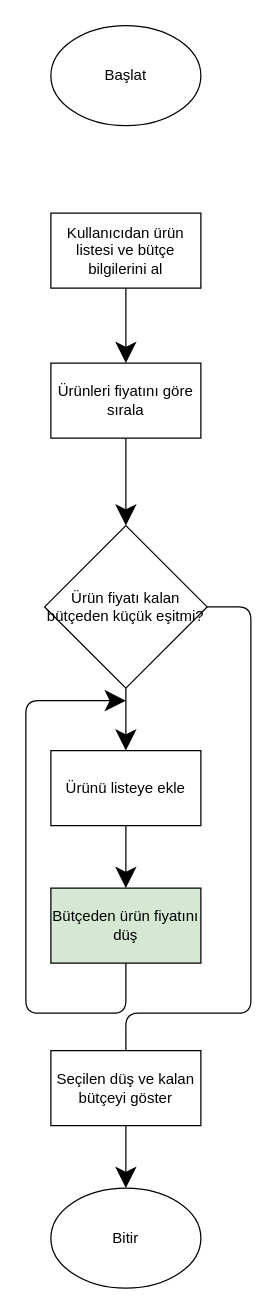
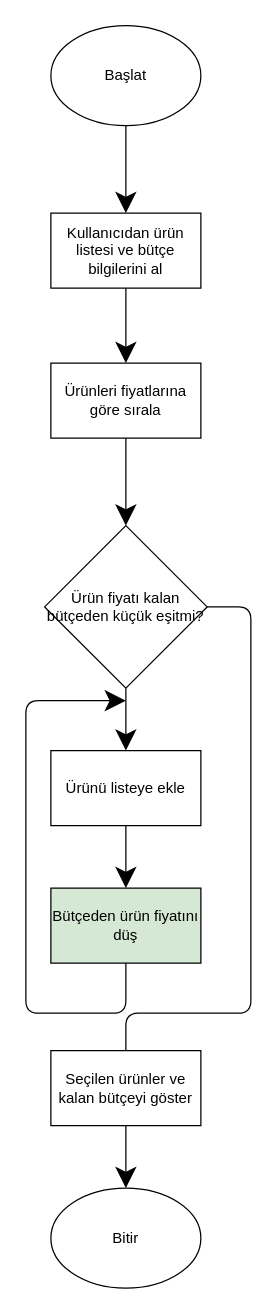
edge "Başlat" -> "Kullanıcıdan ürün listesi ve bütçe bilgilerini al": added
node "Ürünleri fiyatını göre sırala": label "Ürünleri fiyatını göre sırala" -> "Ürünleri fiyatlarına göre sırala"
node "Seçilen düş ve kalan bütçeyi göster": label "Seçilen düş ve kalan bütçeyi göster" -> "Seçilen ürünler ve kalan bütçeyi göster"
